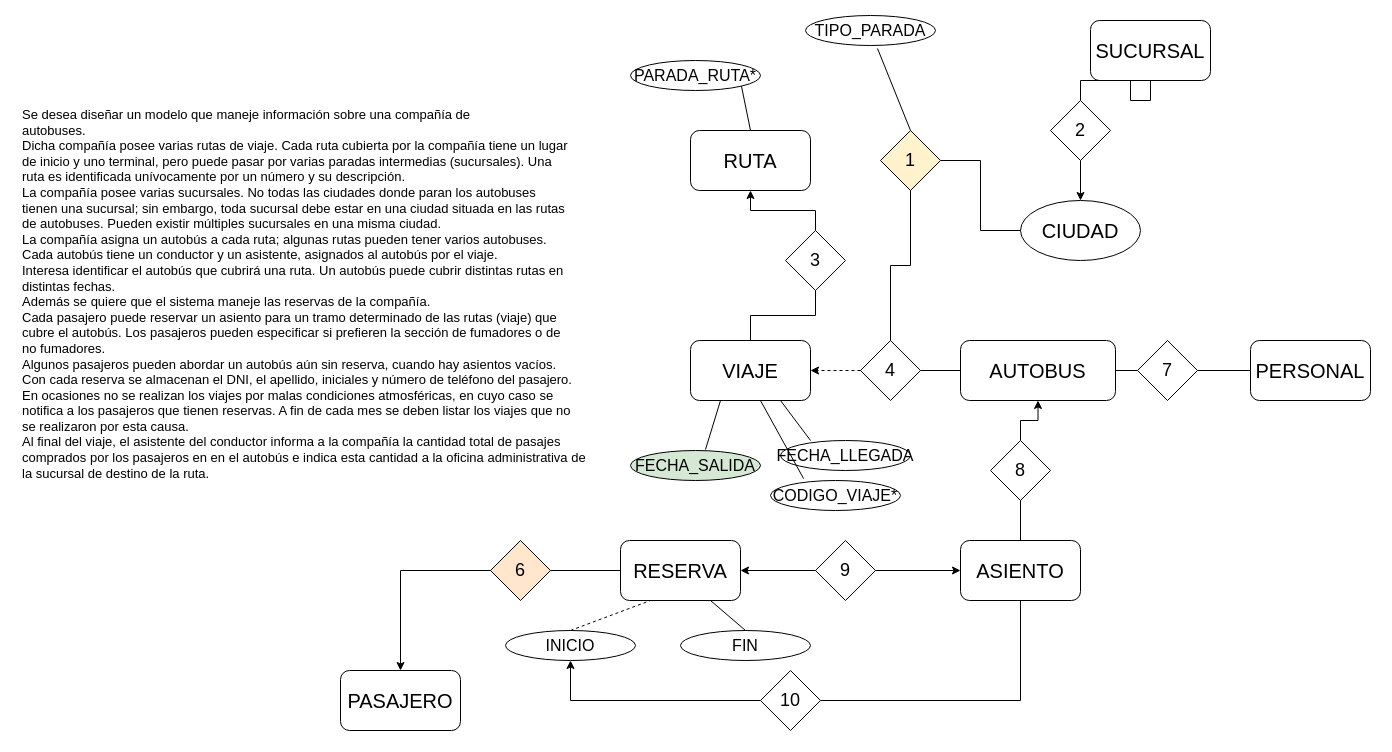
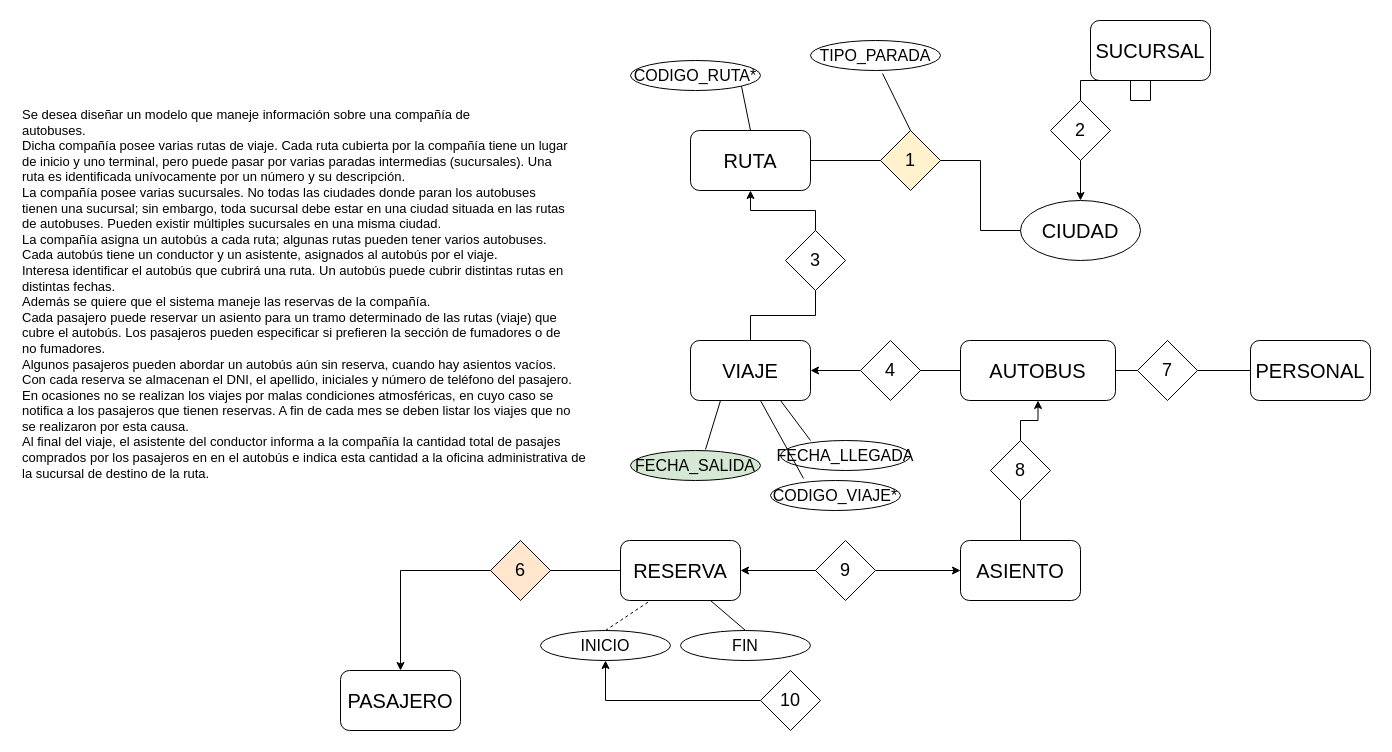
node "TIPO_PARADA": moved (871, 31) -> (876, 56)
node "PARADA_RUTA*": label "PARADA_RUTA*" -> "CODIGO_RUTA*"
edge "1" -- "4": now "1" -- "RUTA"
edge "4" -> "VIAJE": style dashed -> solid
node "INICIO": moved (571, 646) -> (606, 646)
edge "ASIENTO" -- "10": removed
